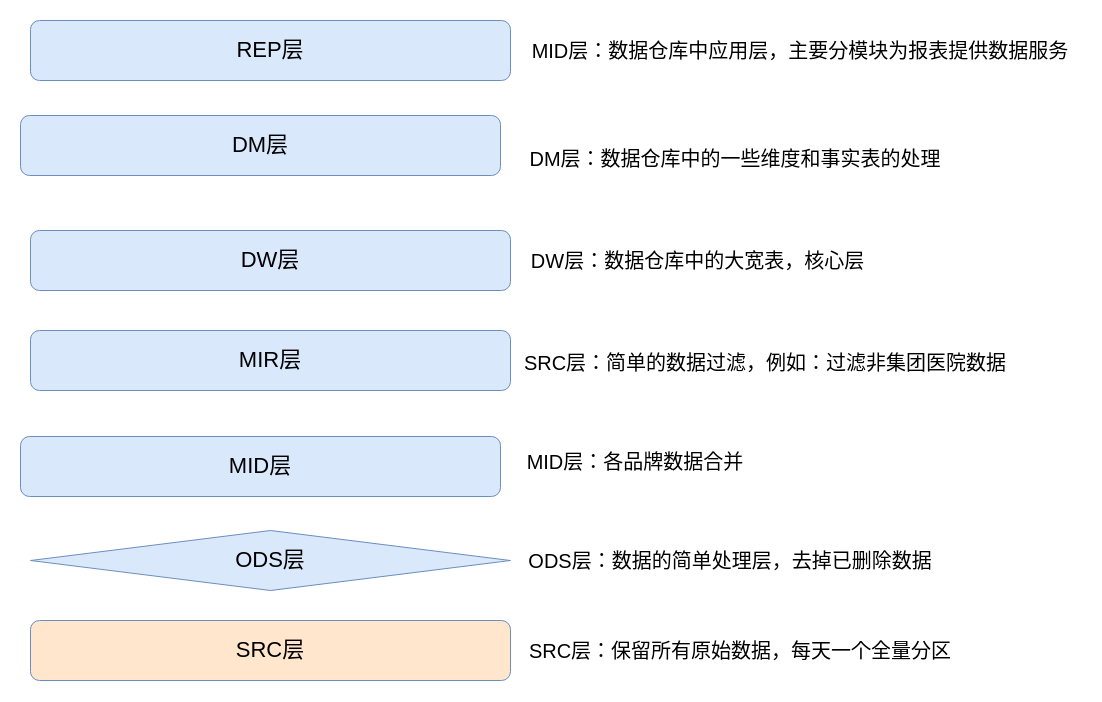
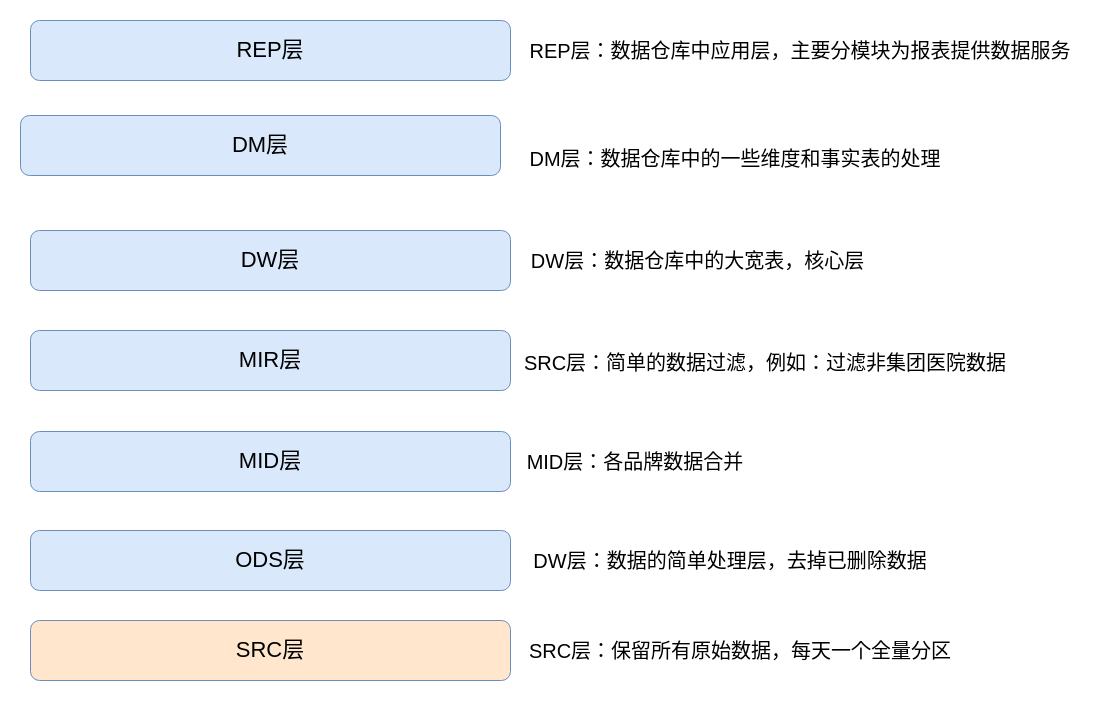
node "MID层：数据仓库中应用层，主要分模块为报表提供数据服务": label "MID层：数据仓库中应用层，主要分模块为报表提供数据服务" -> "REP层：数据仓库中应用层，主要分模块为报表提供数据服务"
node "MID层": moved (261, 467) -> (271, 462)
node "ODS层": shape diamond -> rounded rectangle
node "ODS层：数据的简单处理层，去掉已删除数据": label "ODS层：数据的简单处理层，去掉已删除数据" -> "DW层：数据的简单处理层，去掉已删除数据"
